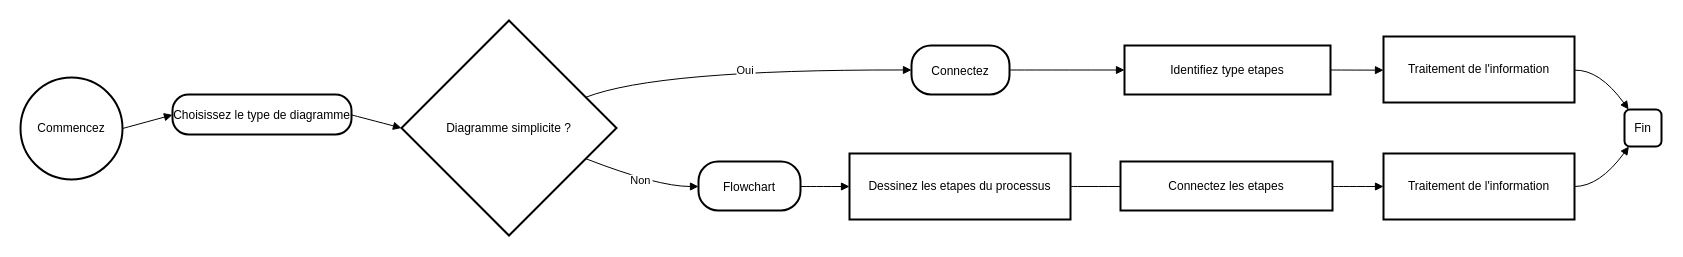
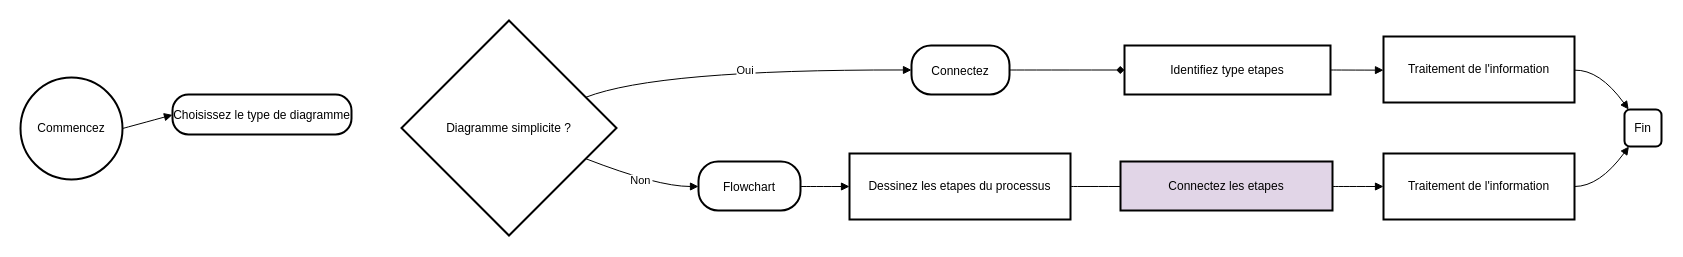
edge "Connectez" -> "Identifiez type etapes": arrowhead block -> diamond
edge "Choisissez le type de diagramme" -> "Diagramme simplicite ?": removed
node "Connectez les etapes": fillcolor #ffffff -> #e1d5e7
